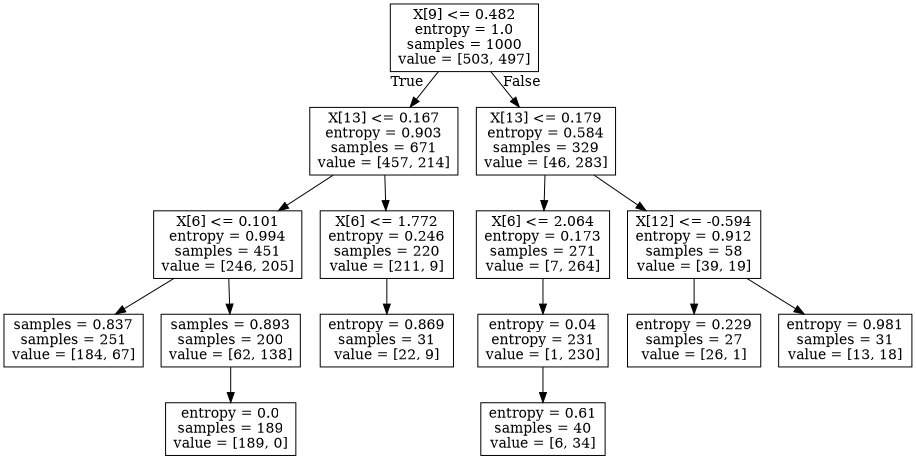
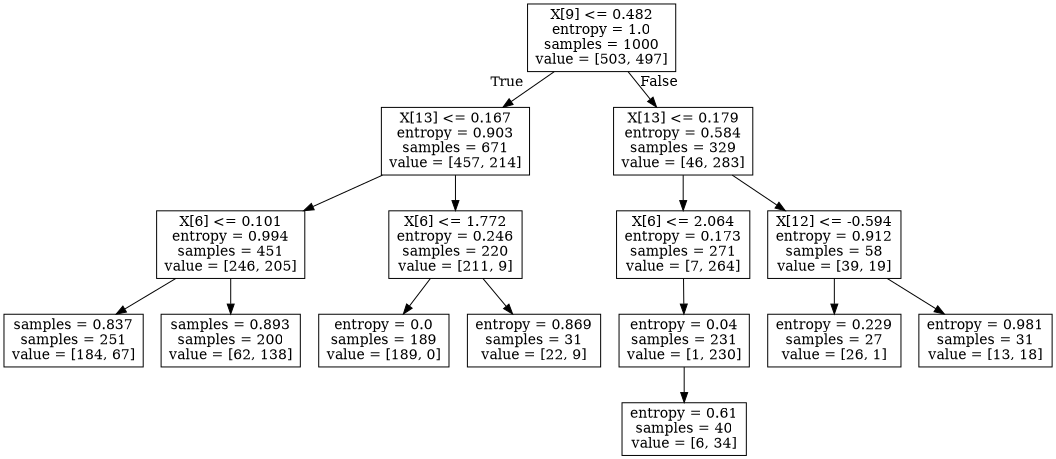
node "entropy = 0.04 entropy = 231 value = [1, 230]": label "entropy = 0.04 entropy = 231 value = [1, 230]" -> "entropy = 0.04 samples = 231 value = [1, 230]"
edge "samples = 0.893 samples = 200 value = [62, 138]" -> "entropy = 0.0 samples = 189 value = [189, 0]": now "X[6] <= 1.772 entropy = 0.246 samples = 220 value = [211, 9]" -> "entropy = 0.0 samples = 189 value = [189, 0]"
